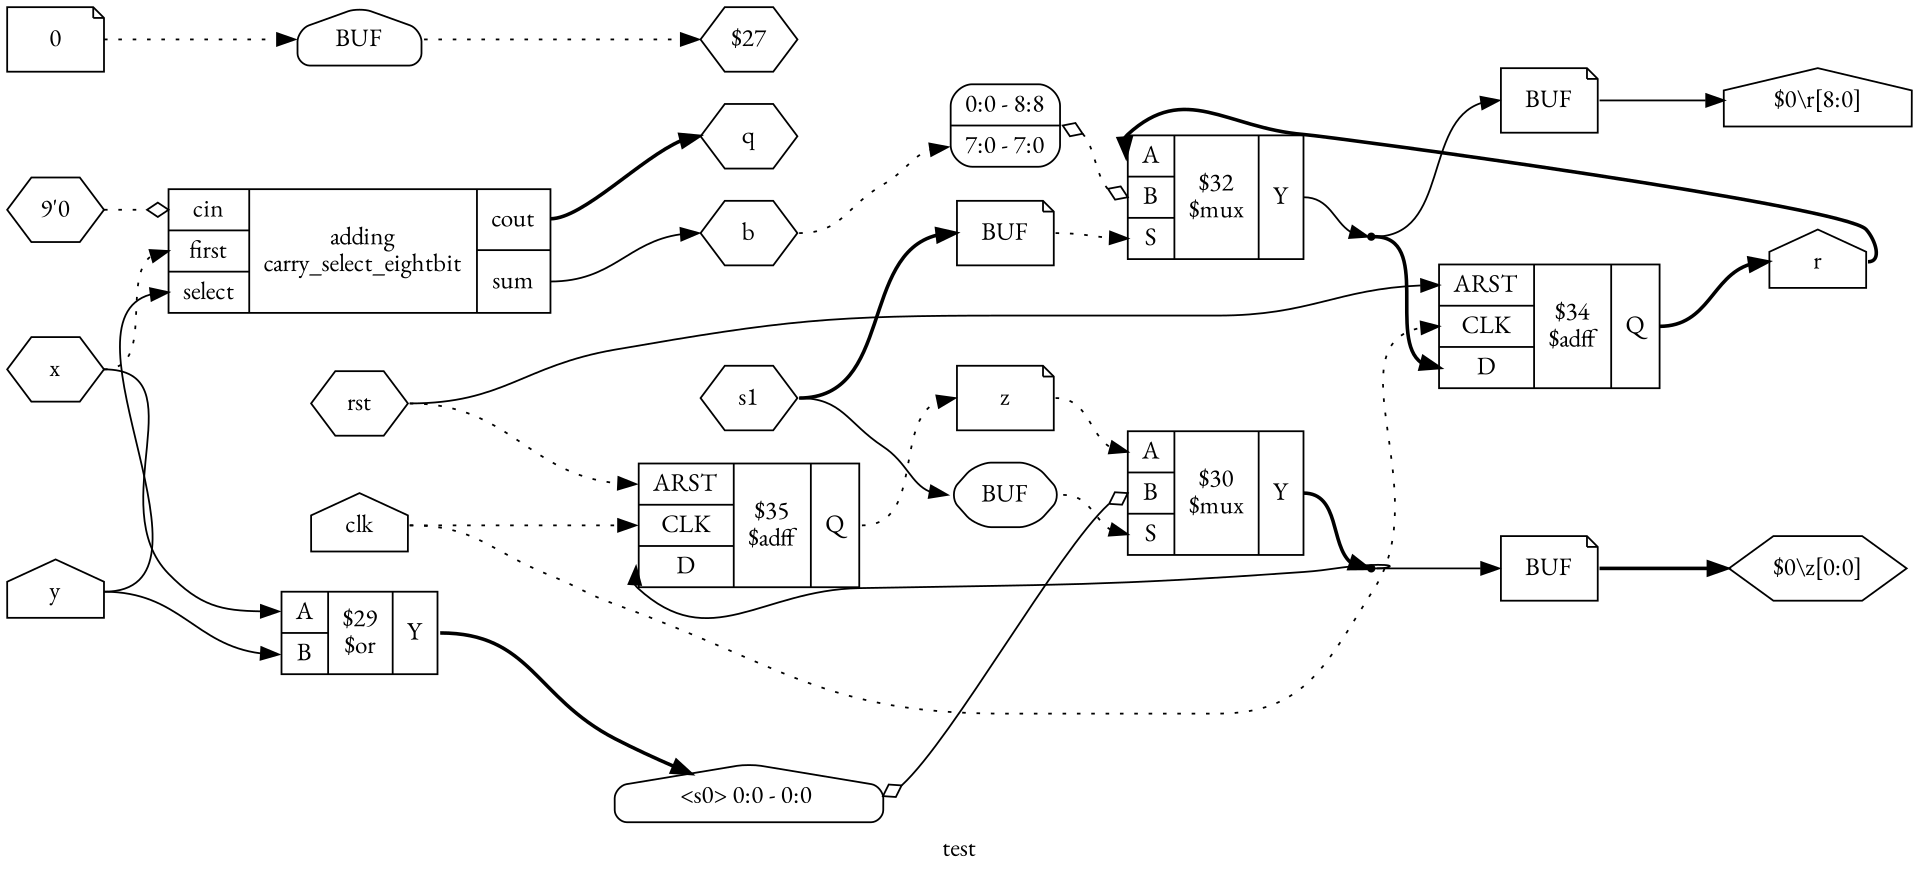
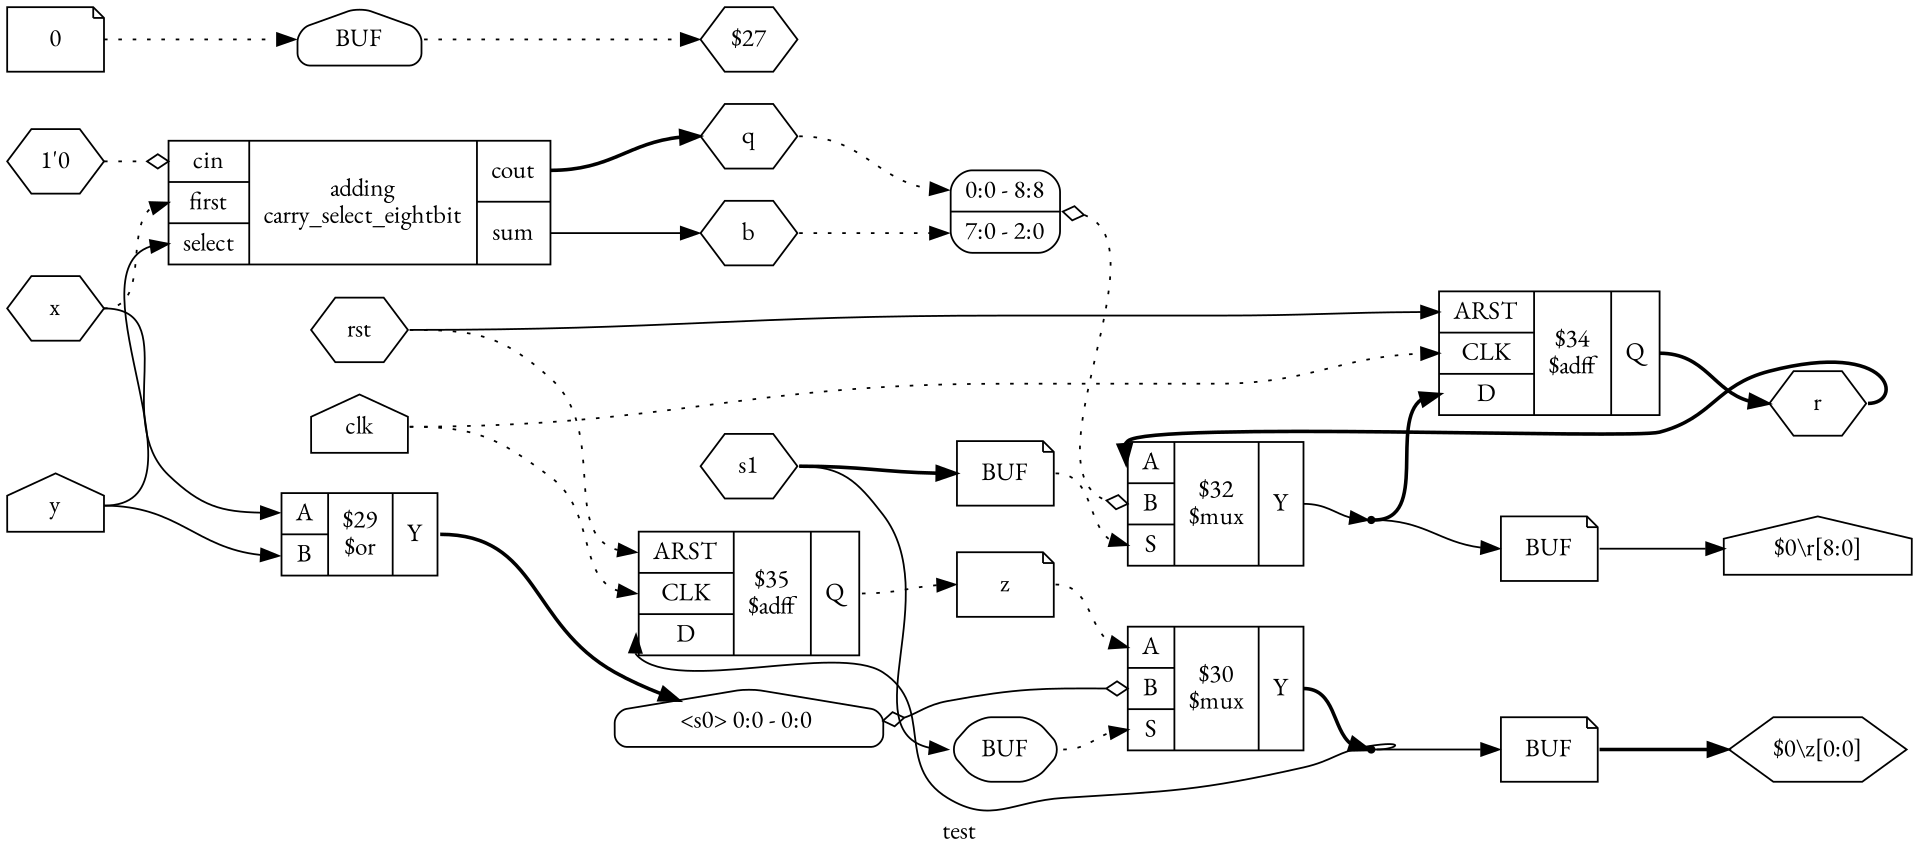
node "0:0 - 8:8": text "7:0 - 7:0" -> "7:0 - 2:0"
edge "q" -> "0:0 - 8:8": added
node "9'0": label "9'0" -> "1'0"
node "r": shape house -> hexagon
